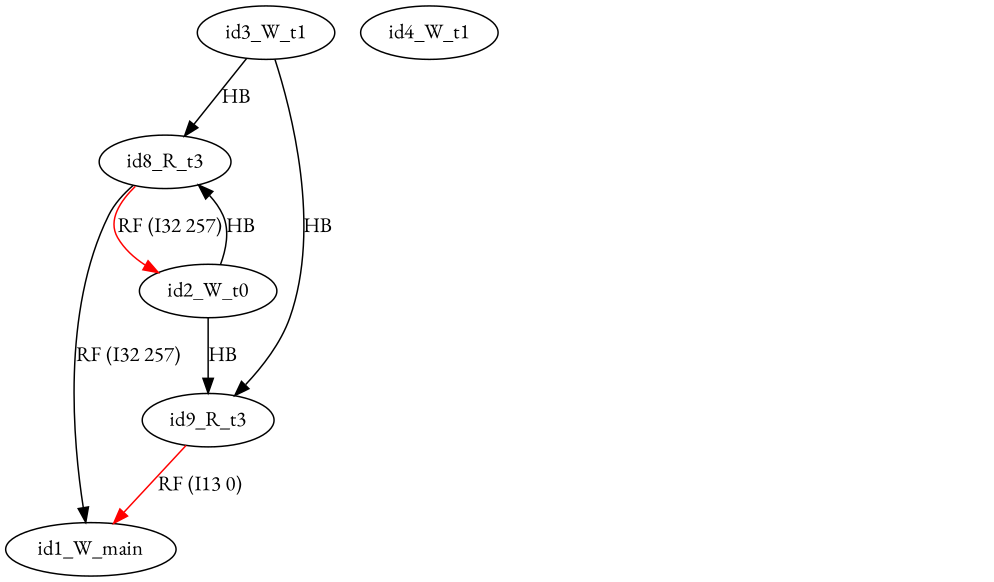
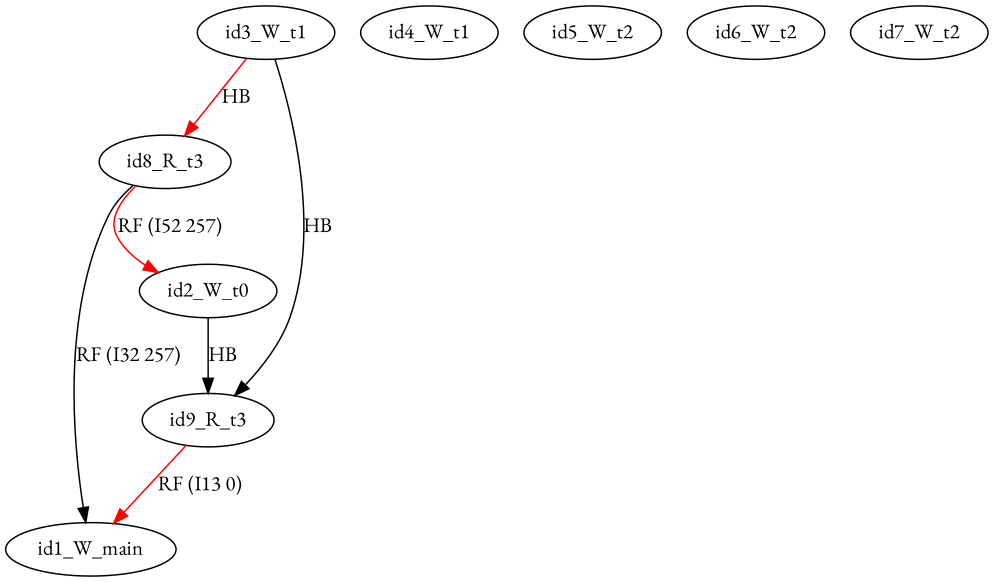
node "id5_W_t2": added
node "id6_W_t2": added
node "id7_W_t2": added
edge "id3_W_t1" -> "id8_R_t3": color black -> red
edge "id8_R_t3" -> "id2_W_t0": label "RF (I32 257)" -> "RF (I52 257)"
edge "id2_W_t0" -> "id8_R_t3": removed, label "HB"
